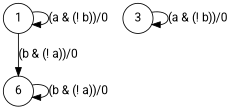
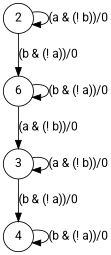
node "1": label "1" -> "2"
edge "6" -> "3": added, label "(a & (! b))/0"
node "4": added
